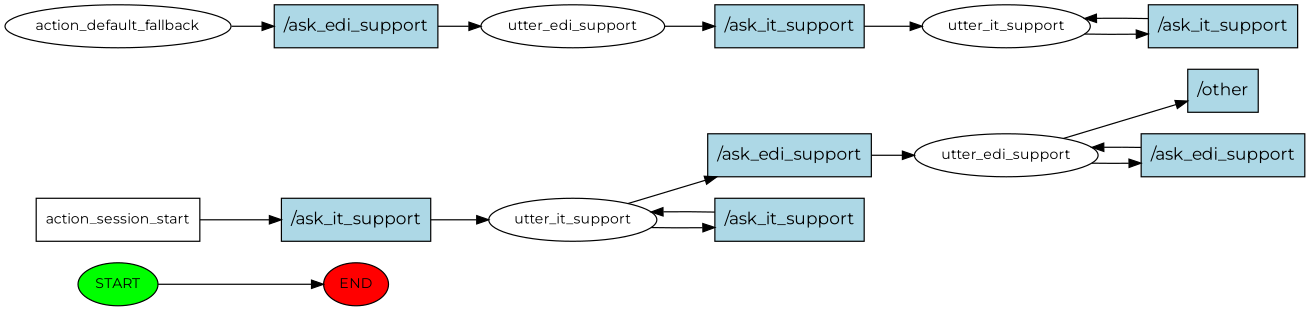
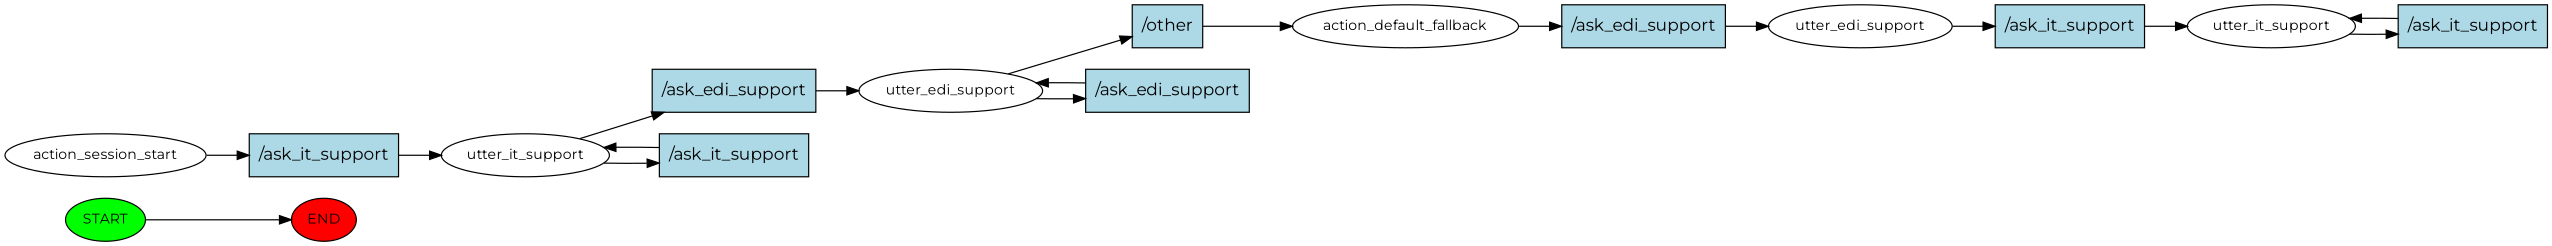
edge "/other" -> "action_default_fallback": added
node "action_session_start": shape box -> ellipse
